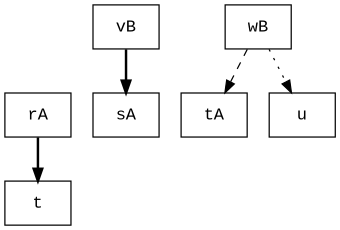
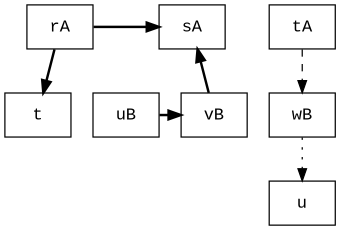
edge "rA" -> "sA": added
edge "wB" -> "tA": reversed
node "uB": added
